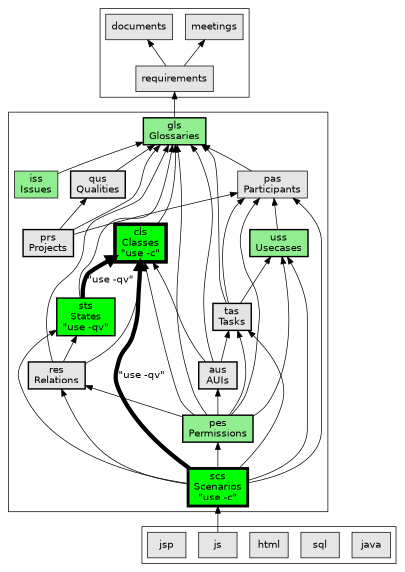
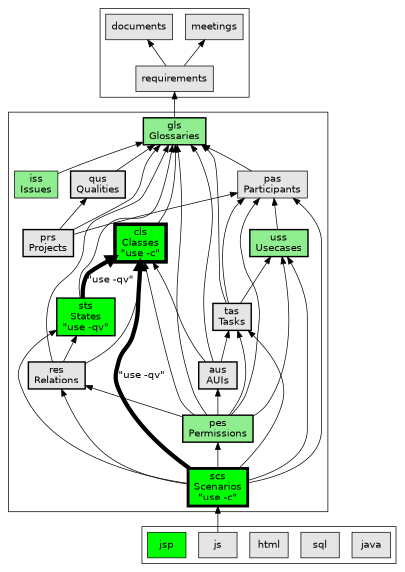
node "jsp": fillcolor grey90 -> green1
